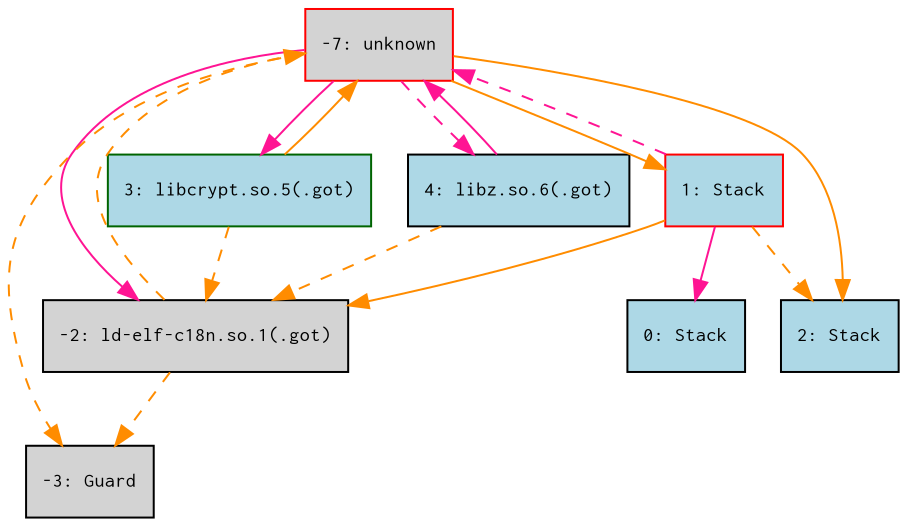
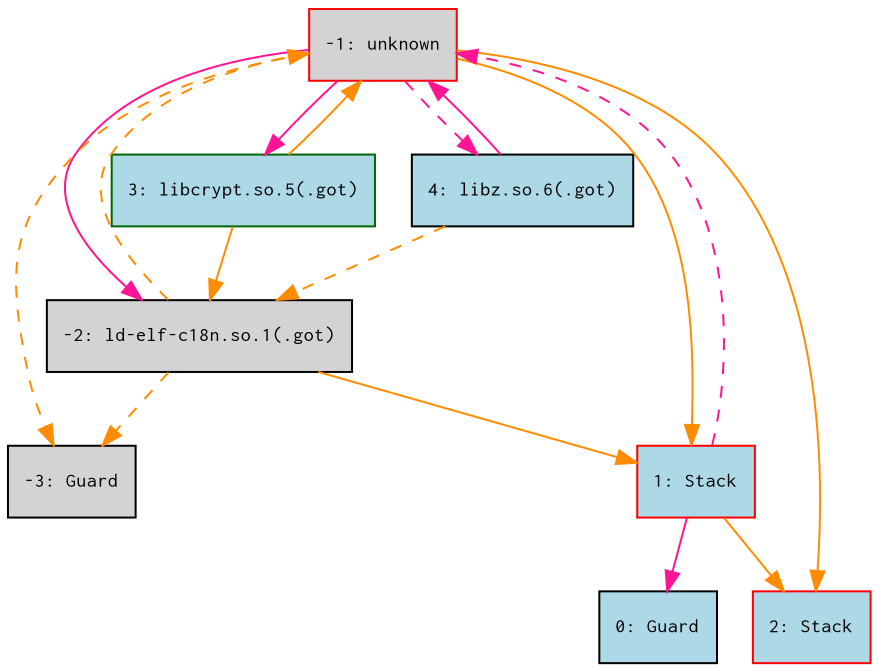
node "-7: unknown": label "-7: unknown" -> "-1: unknown"
edge "3: libcrypt.so.5(.got)" -> "-2: ld-elf-c18n.so.1(.got)": style dashed -> solid
edge "1: Stack" -> "2: Stack": style dashed -> solid
edge "1: Stack" -> "-2: ld-elf-c18n.so.1(.got)": reversed
node "0: Stack": label "0: Stack" -> "0: Guard"
node "2: Stack": color black -> red
